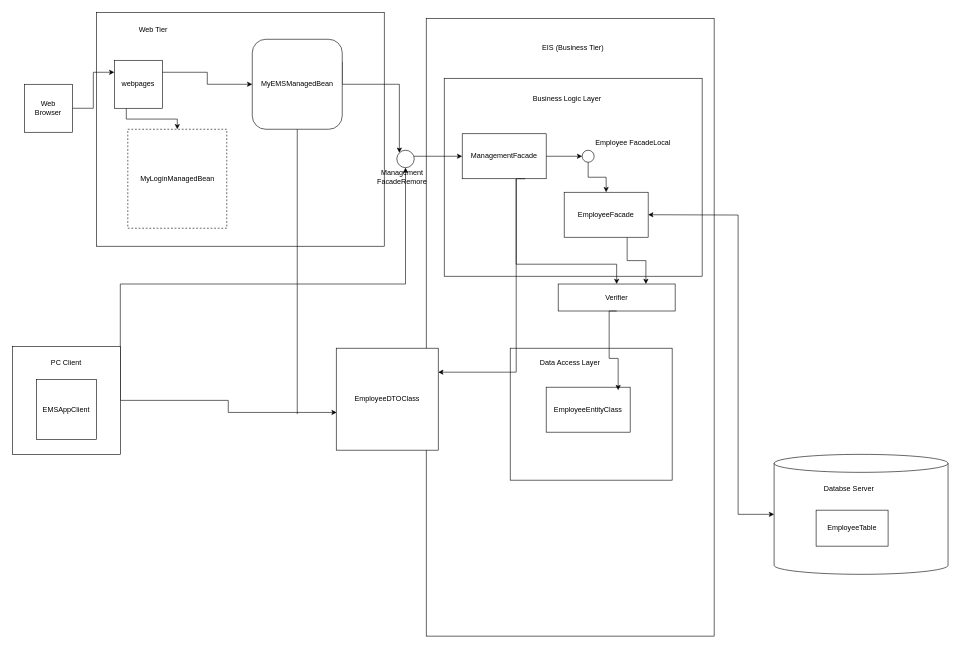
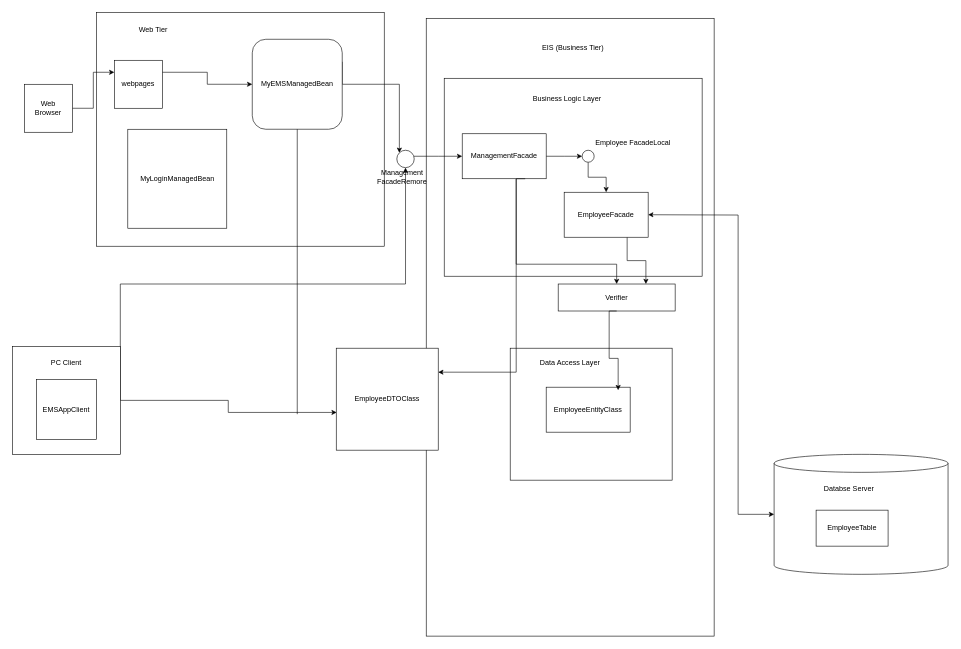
edge "webpages" -> "MyLoginManagedBean": removed
node "MyLoginManagedBean": style dashed -> solid
